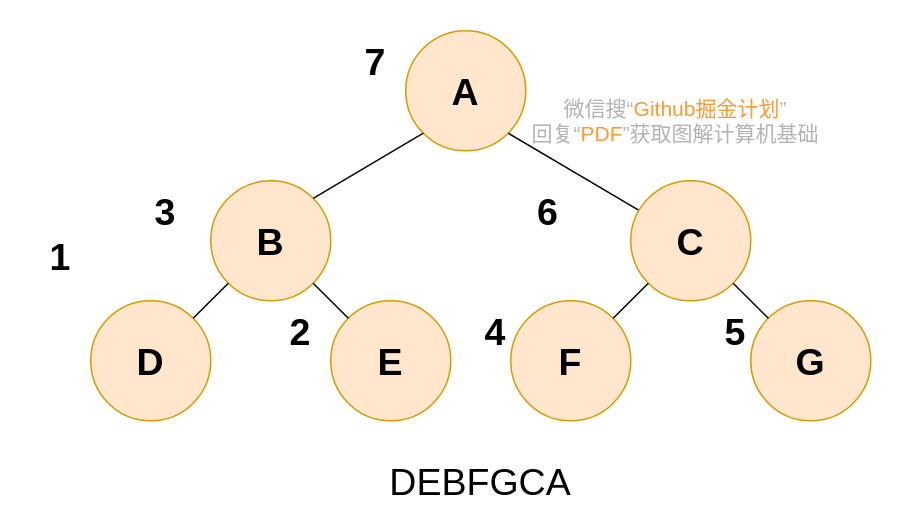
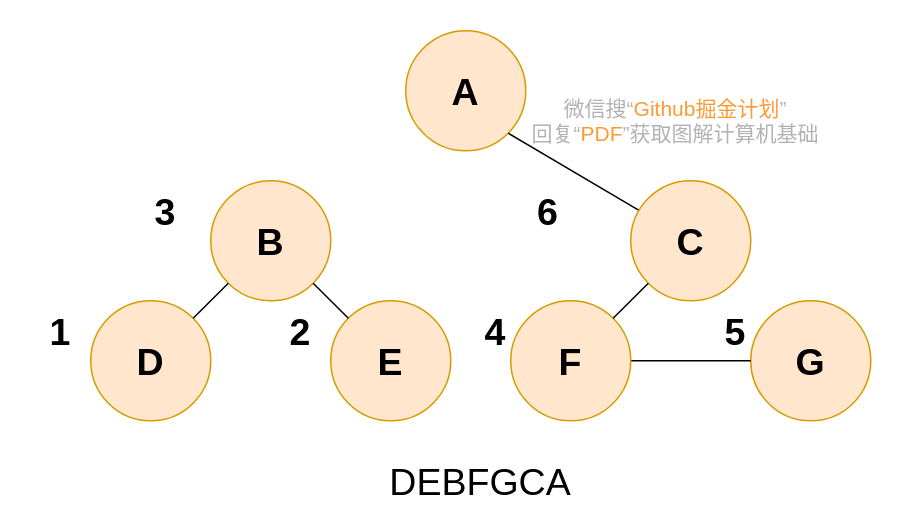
node "7": removed
edge "A" -- "B": removed
node "1": moved (61, 256) -> (61, 331)
edge "C" -- "G": now "F" -- "G"
